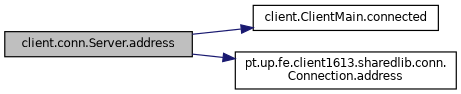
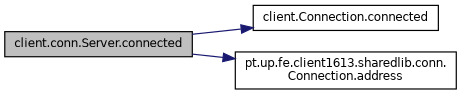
node "client.ClientMain.connected": label "client.ClientMain.connected" -> "client.Connection.connected"
node "client.conn.Server.address": label "client.conn.Server.address" -> "client.conn.Server.connected"
